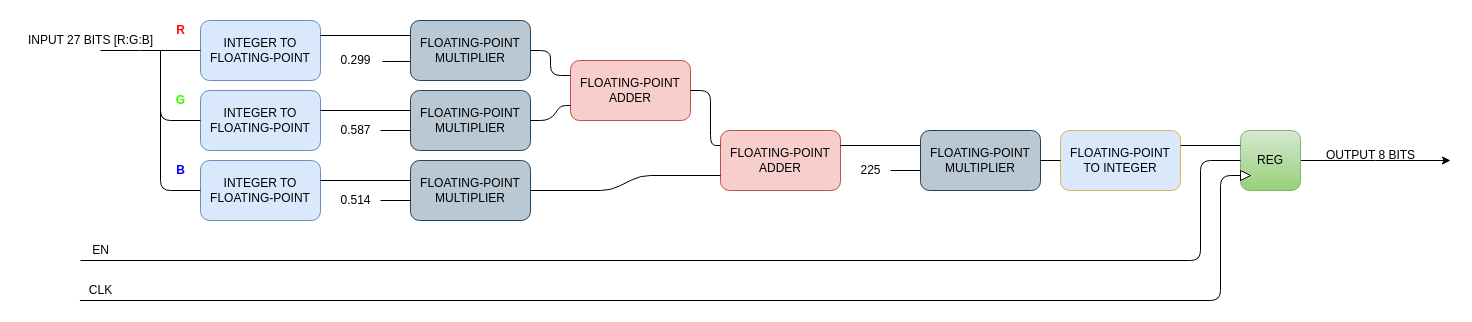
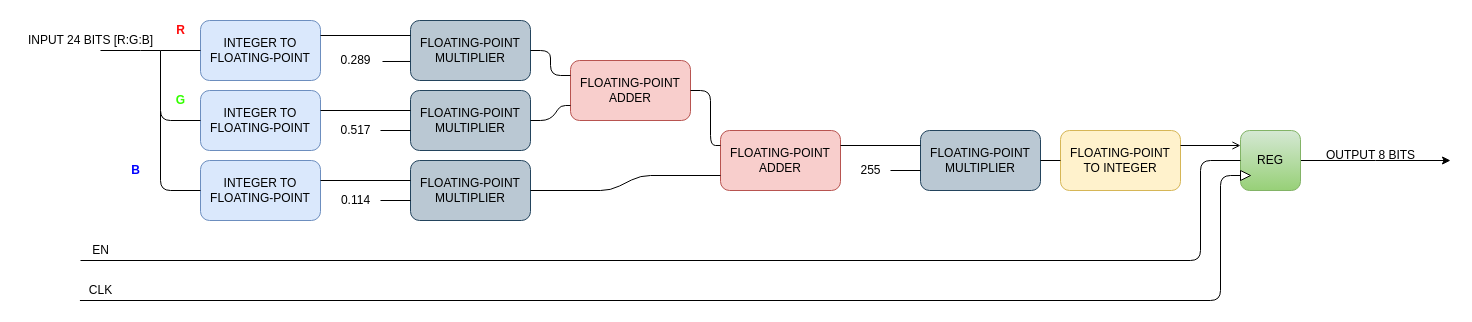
node "INPUT 27 BITS [R:G:B]": label "INPUT 27 BITS [R:G:B]" -> "INPUT 24 BITS [R:G:B]"
node "0.299": label "0.299" -> "0.289"
node "0.587": label "0.587" -> "0.517"
edge "FLOATING-POINT TO INTEGER" -- "REG": arrowhead none -> open
node "FLOATING-POINT TO INTEGER": fillcolor #dae8fc -> #fff2cc
node "B": moved (181, 171) -> (136, 171)
node "225": label "225" -> "255"
node "0.514": label "0.514" -> "0.114"
